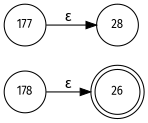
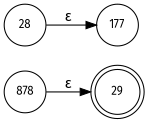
edge "177" -> "28": reversed
node "178": label "178" -> "878"
node "26": label "26" -> "29"
